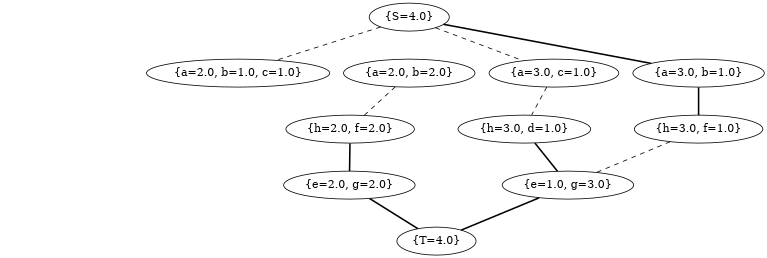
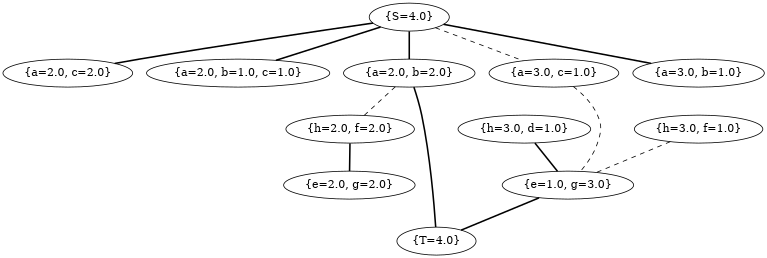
edge "{S=4.0}" -- "{a=2.0, b=1.0, c=1.0}": style dashed -> bold
edge "{S=4.0}" -- "{a=2.0, b=2.0}": added
node "{a=2.0, c=2.0}": added
edge "{a=3.0, c=1.0}" -- "{h=3.0, d=1.0}": now "{a=3.0, c=1.0}" -- "{e=1.0, g=3.0}"
edge "{a=3.0, b=1.0}" -- "{h=3.0, f=1.0}": removed
edge "{e=2.0, g=2.0}" -- "{T=4.0}": now "{a=2.0, b=2.0}" -- "{T=4.0}"
